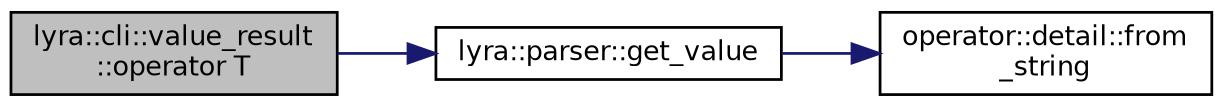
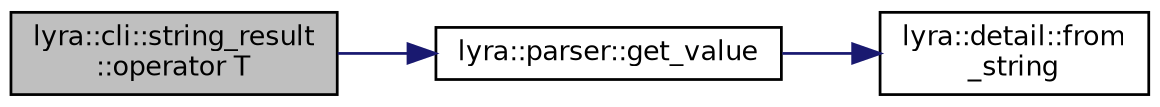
node "lyra::cli::value_result ::operator T": label "lyra::cli::value_result ::operator T" -> "lyra::cli::string_result ::operator T"
node "operator::detail::from _string": label "operator::detail::from _string" -> "lyra::detail::from _string"
